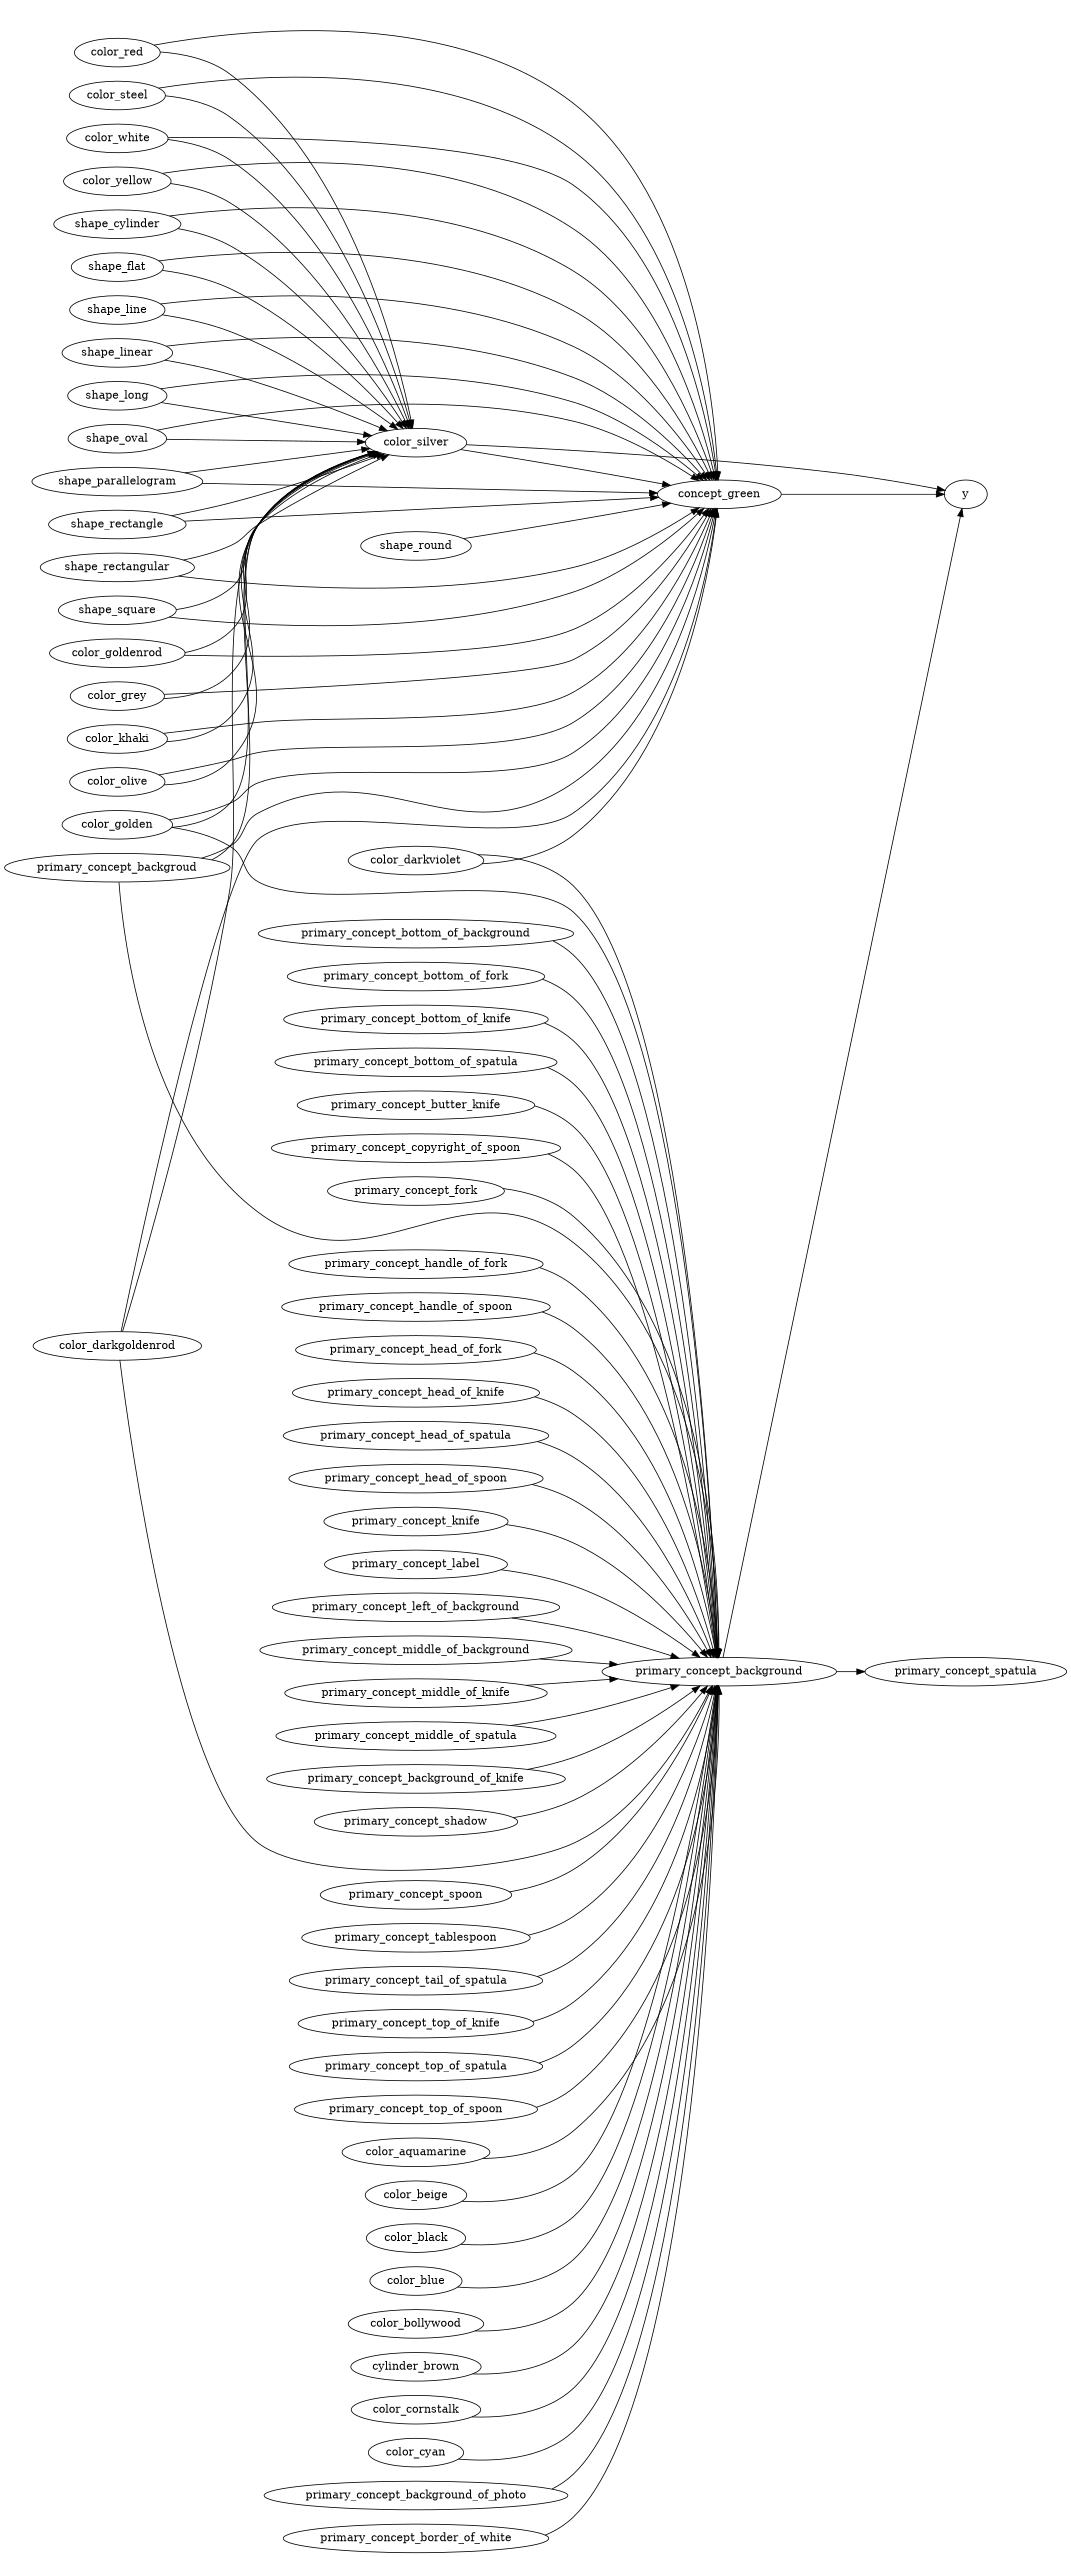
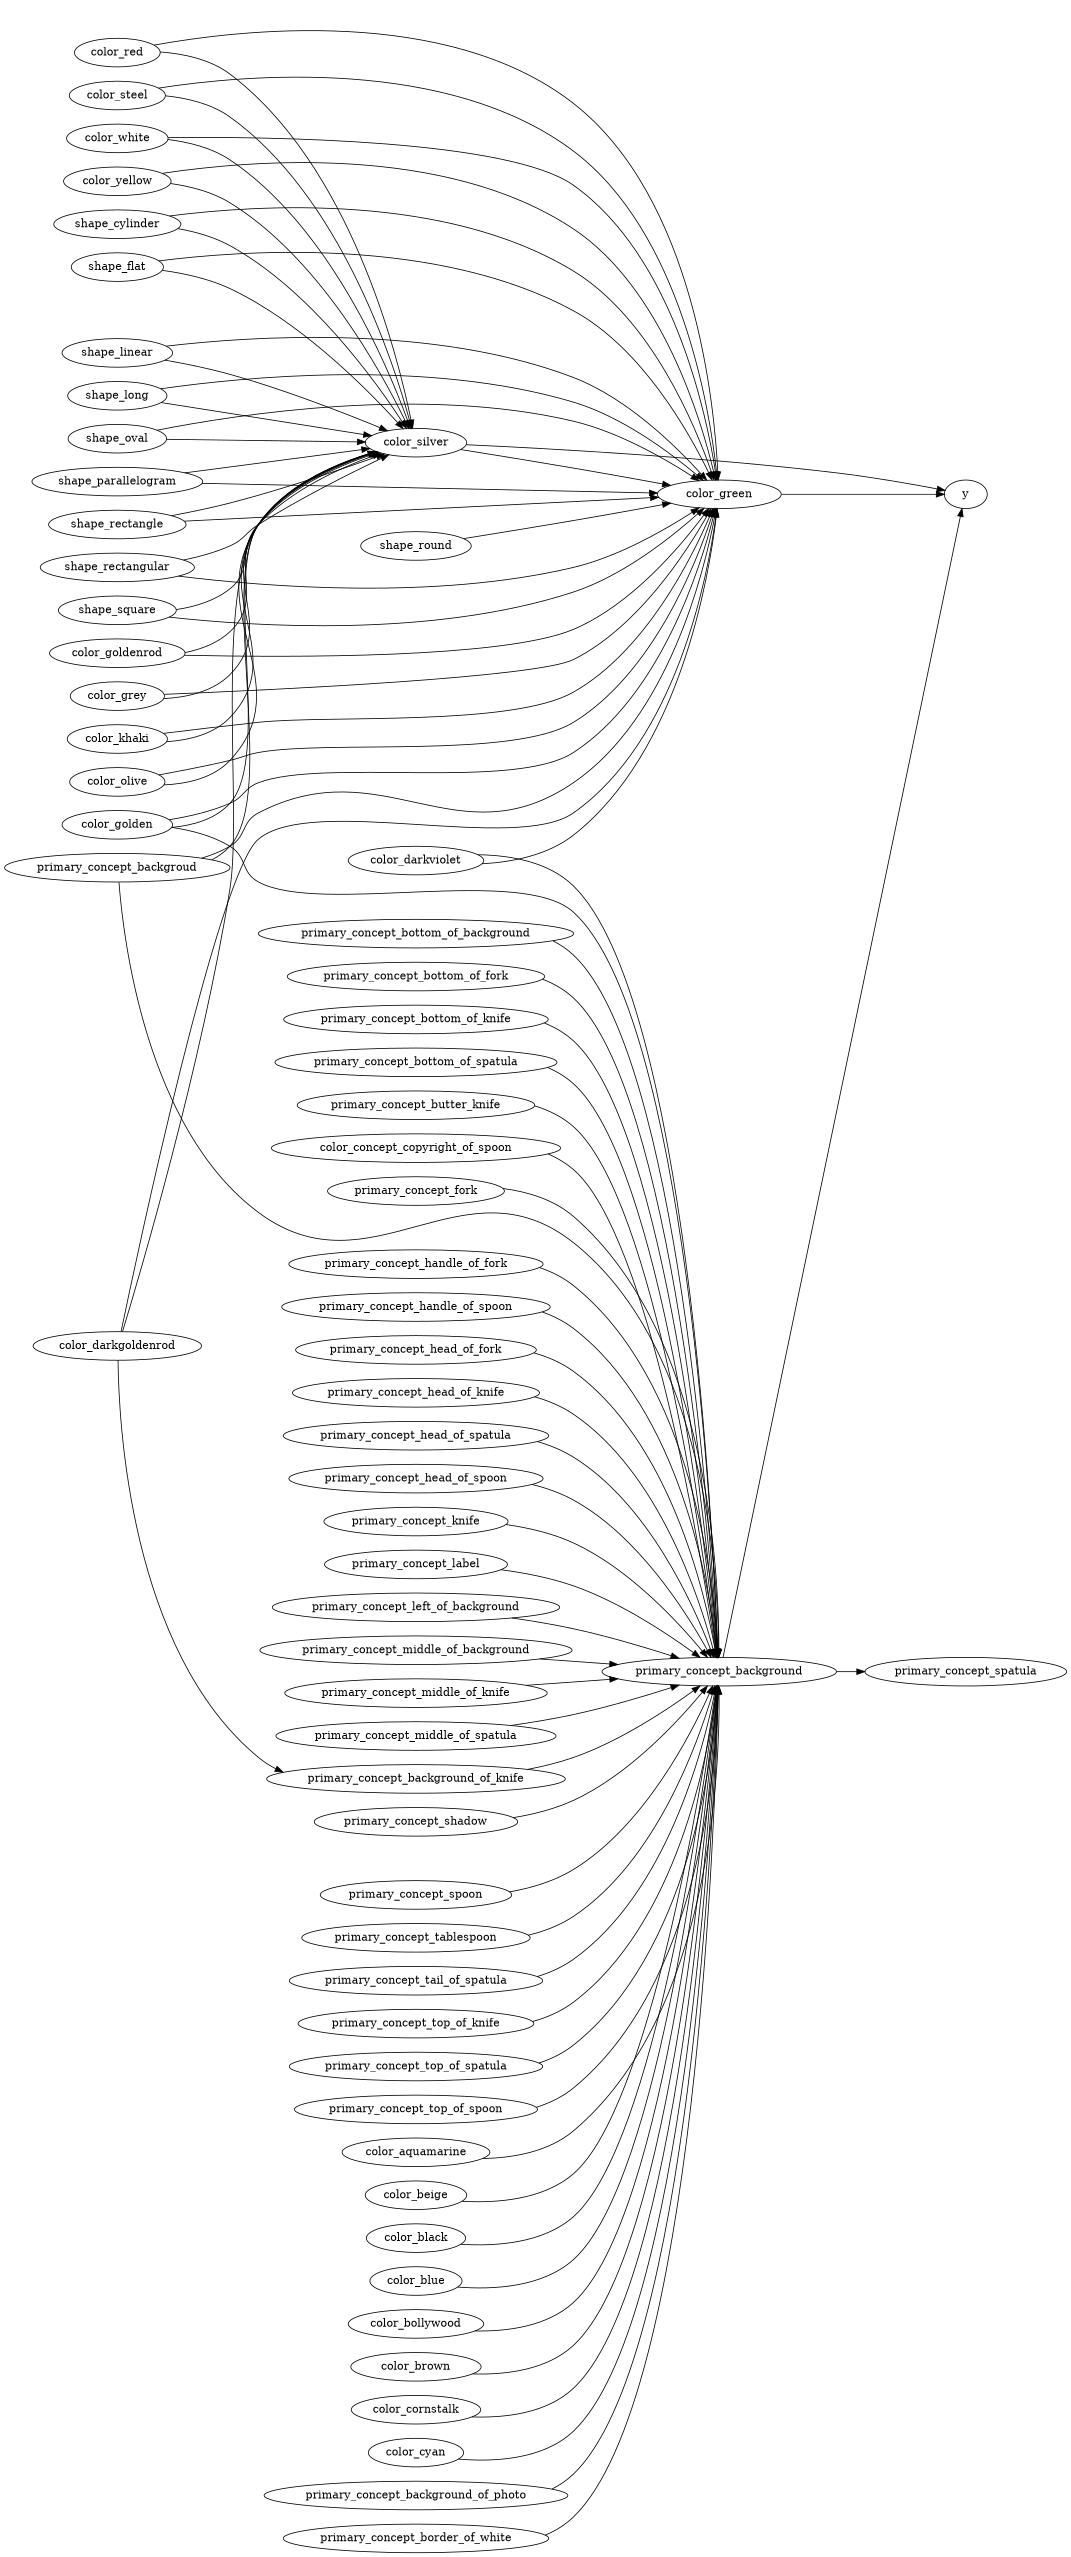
node "shape_line": removed
node "concept_green": label "concept_green" -> "color_green"
node "primary_concept_copyright_of_spoon": label "primary_concept_copyright_of_spoon" -> "color_concept_copyright_of_spoon"
edge "color_darkgoldenrod" -> "primary_concept_background": now "color_darkgoldenrod" -> "primary_concept_background_of_knife"
node "cylinder_brown": label "cylinder_brown" -> "color_brown"
